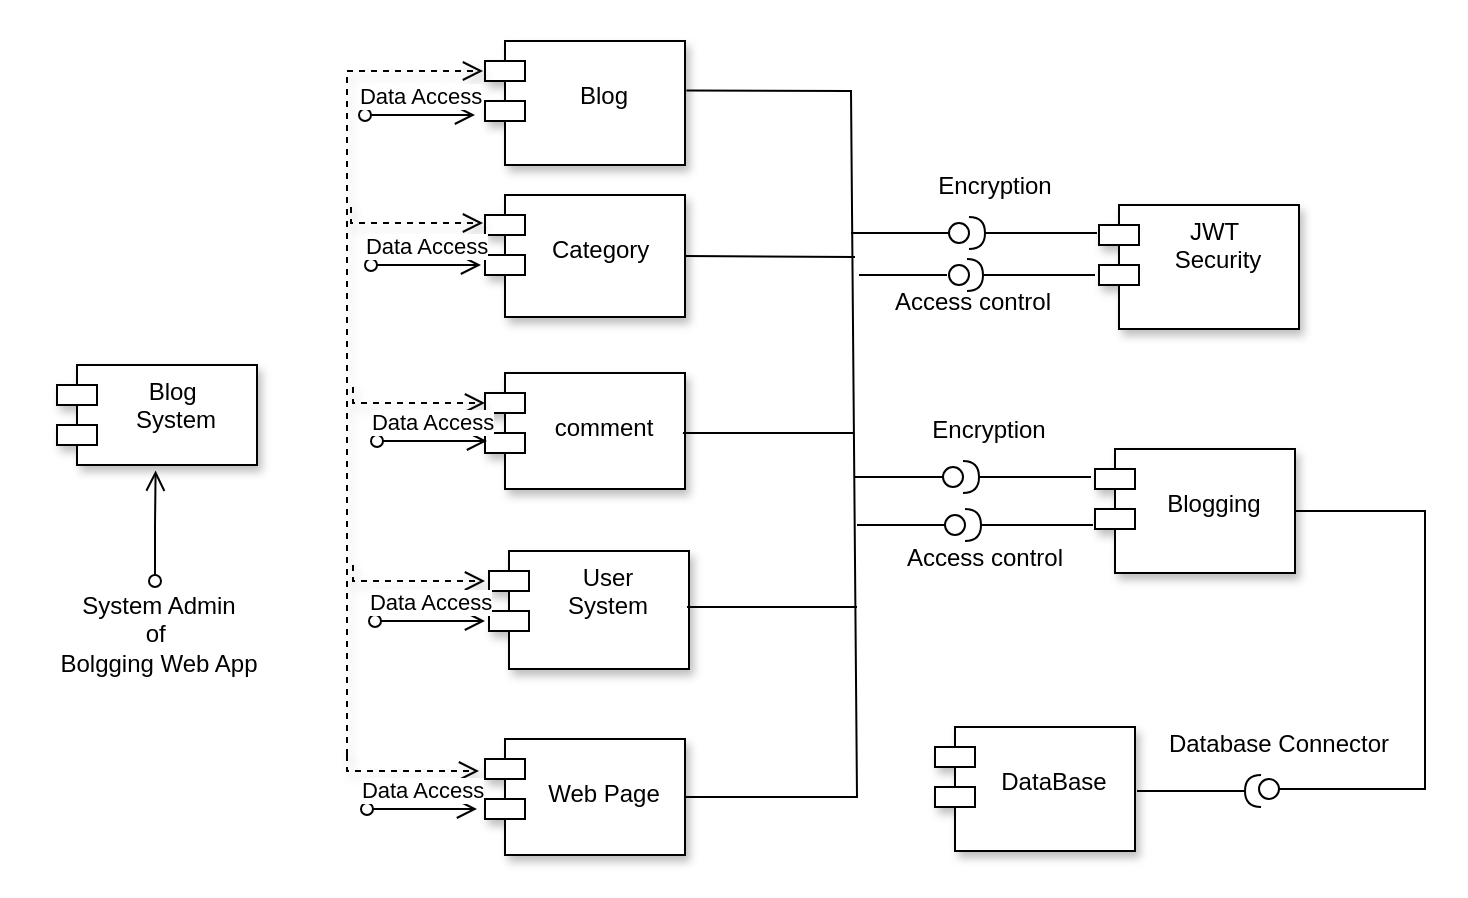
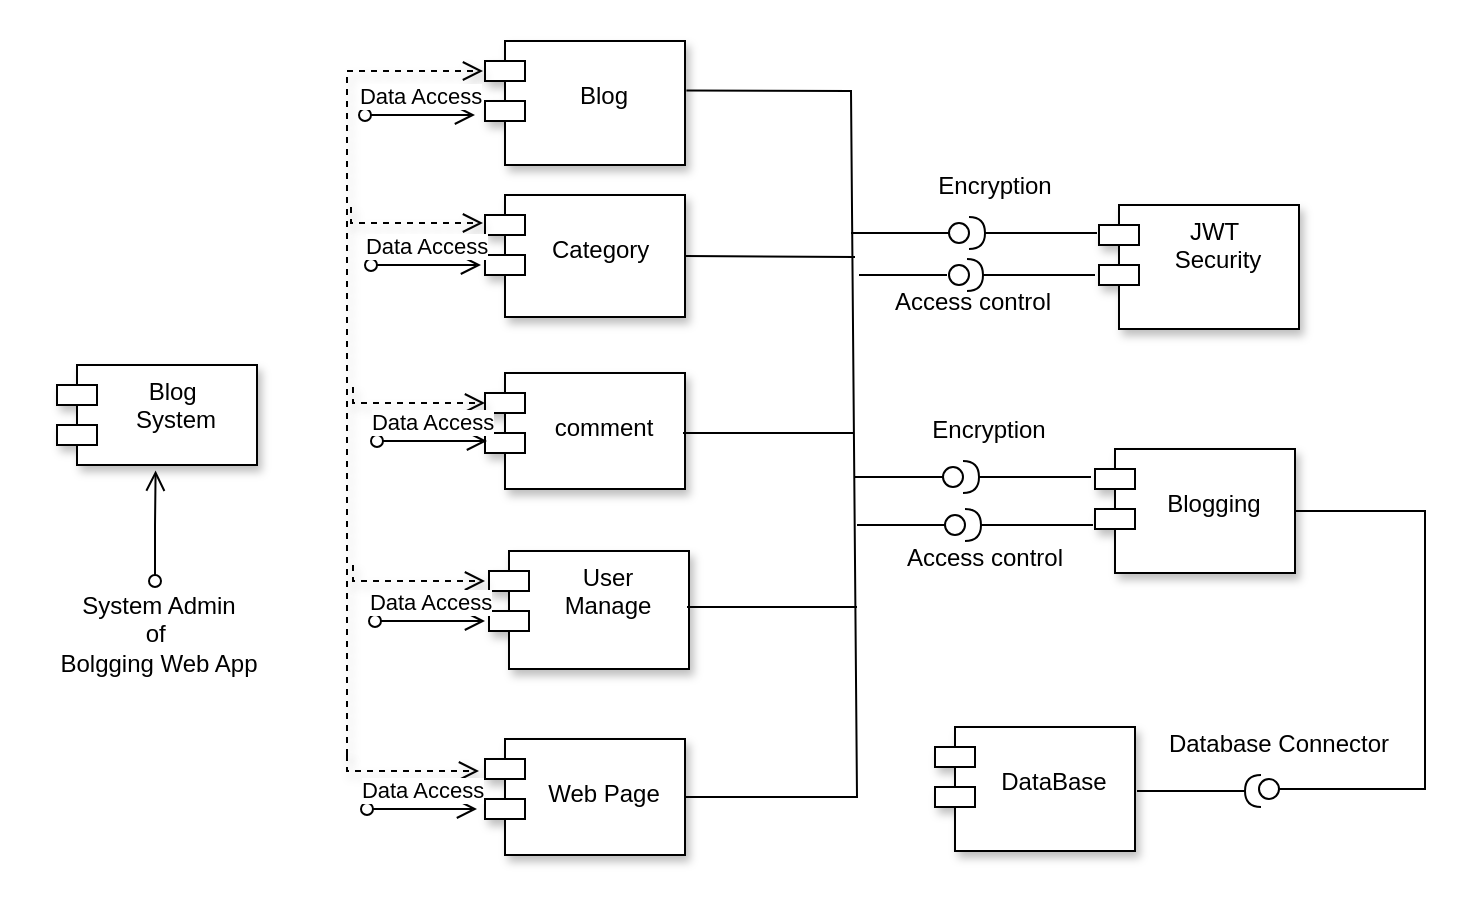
node "User System": label "User System" -> "User Manage"
